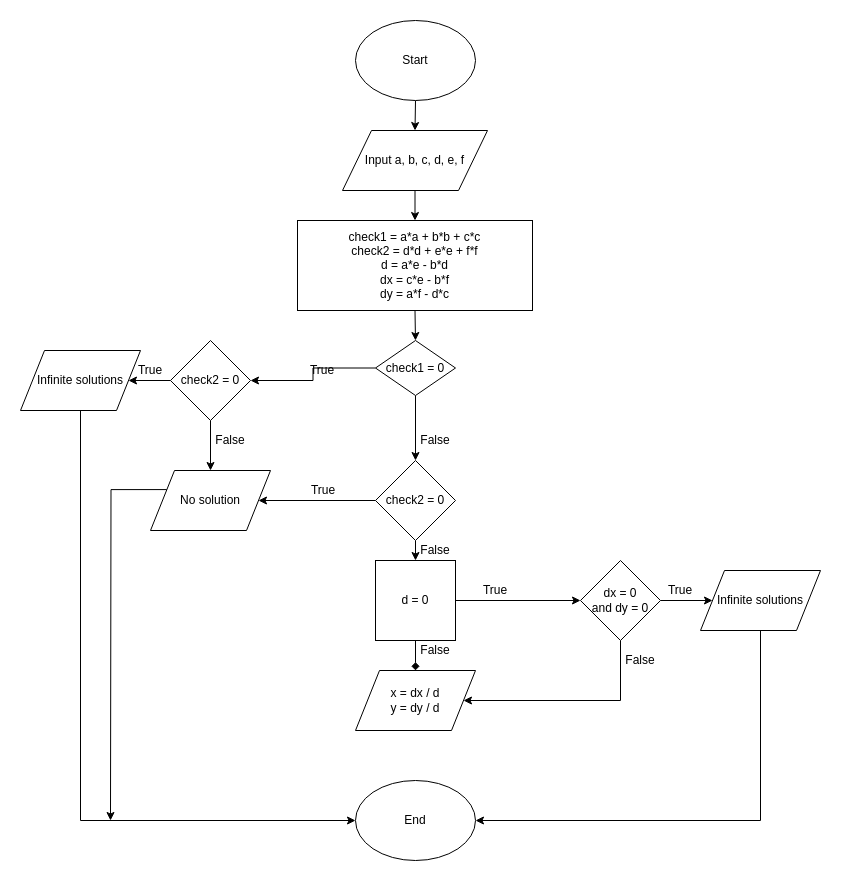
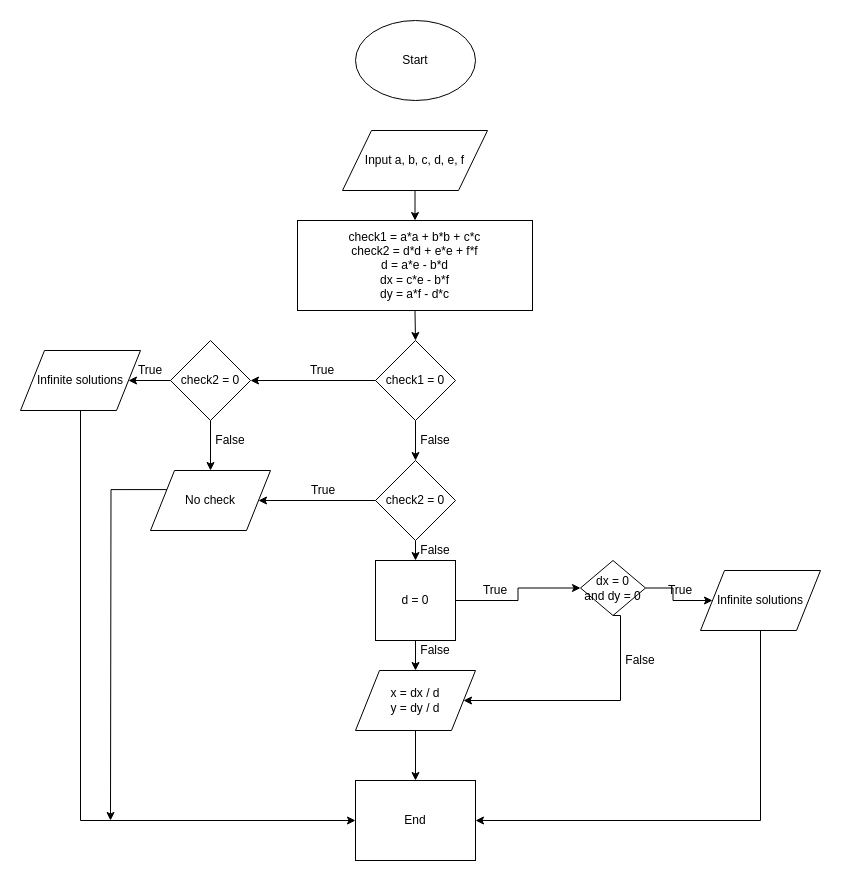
edge "Start" -> "Input a, b, c, d, e, f": removed
node "check1 = 0": size 80x55 -> 80x80
node "No solution": label "No solution" -> "No check"
node "dx = 0 and dy = 0": size 80x80 -> 65x55
edge "d = 0" -> "x = dx / d y = dy / d": arrowhead diamond -> classic
edge "x = dx / d y = dy / d" -> "End": added
node "End": shape ellipse -> rectangle
